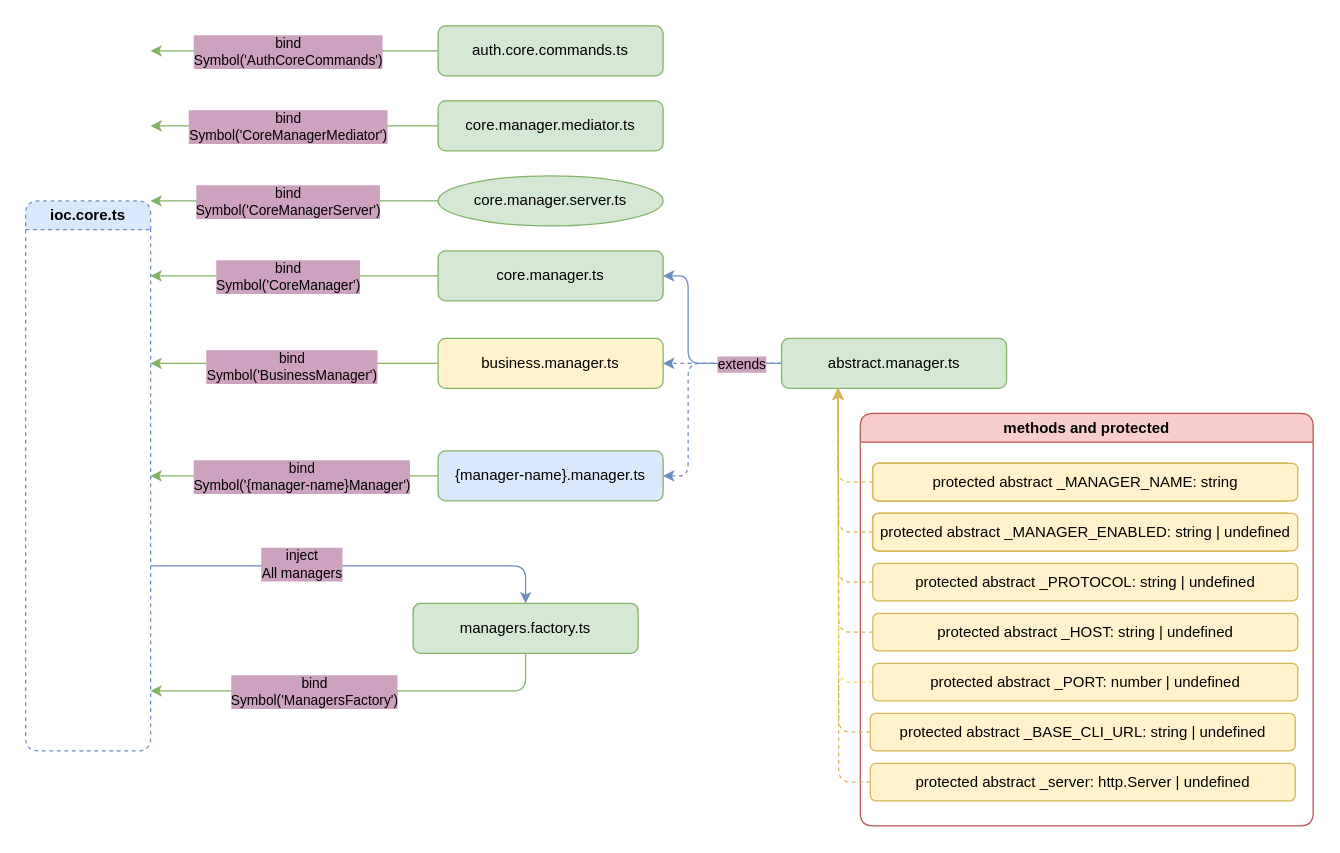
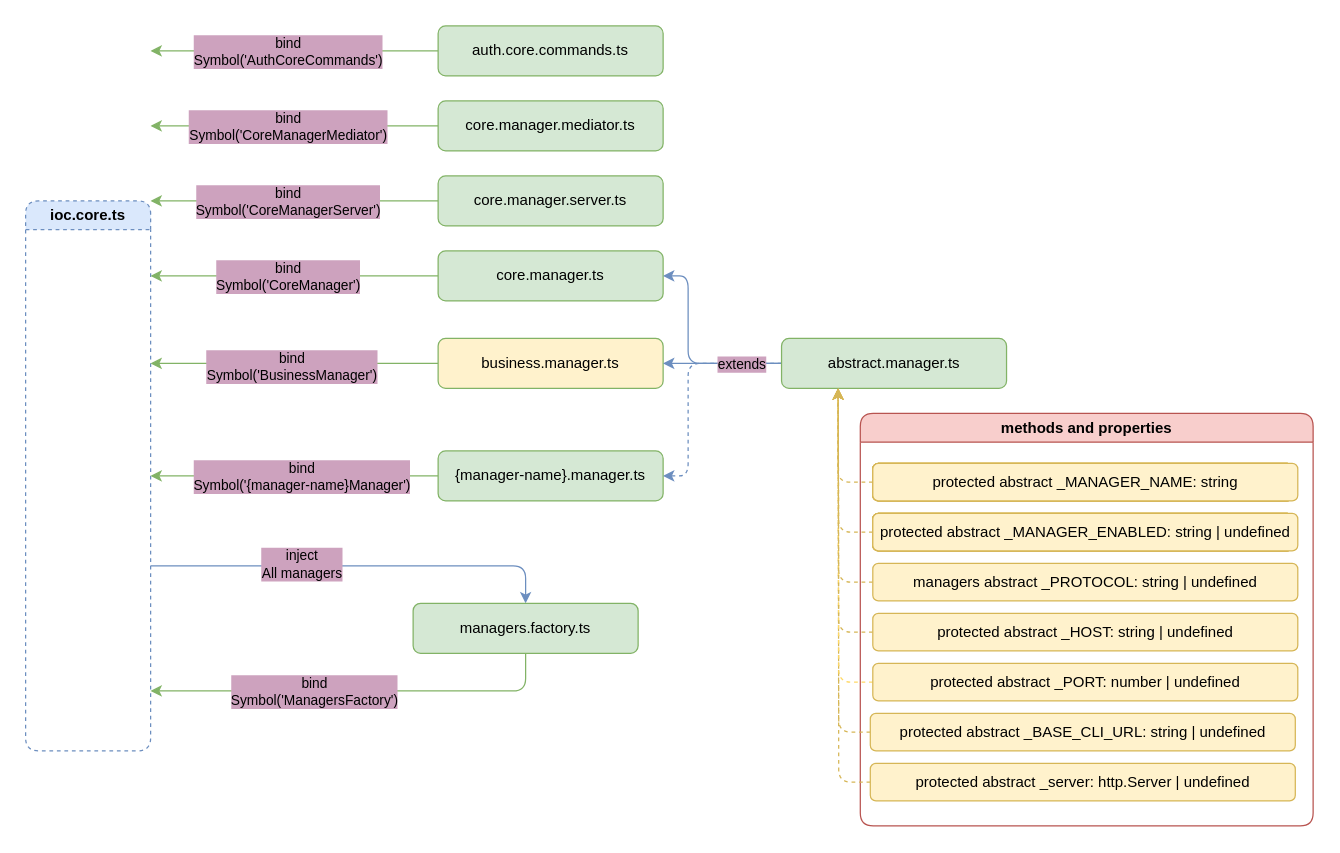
node "core.manager.server.ts": shape ellipse -> rounded rectangle
edge "abstract.manager.ts" -> "business.manager.ts": style dashed -> solid
node "methods and protected": label "methods and protected" -> "methods and properties"
node "{manager-name}.manager.ts": fillcolor #dae8fc -> #d5e8d4
node "protected abstract _PROTOCOL: string | undefined": label "protected abstract _PROTOCOL: string | undefined" -> "managers abstract _PROTOCOL: string | undefined"
